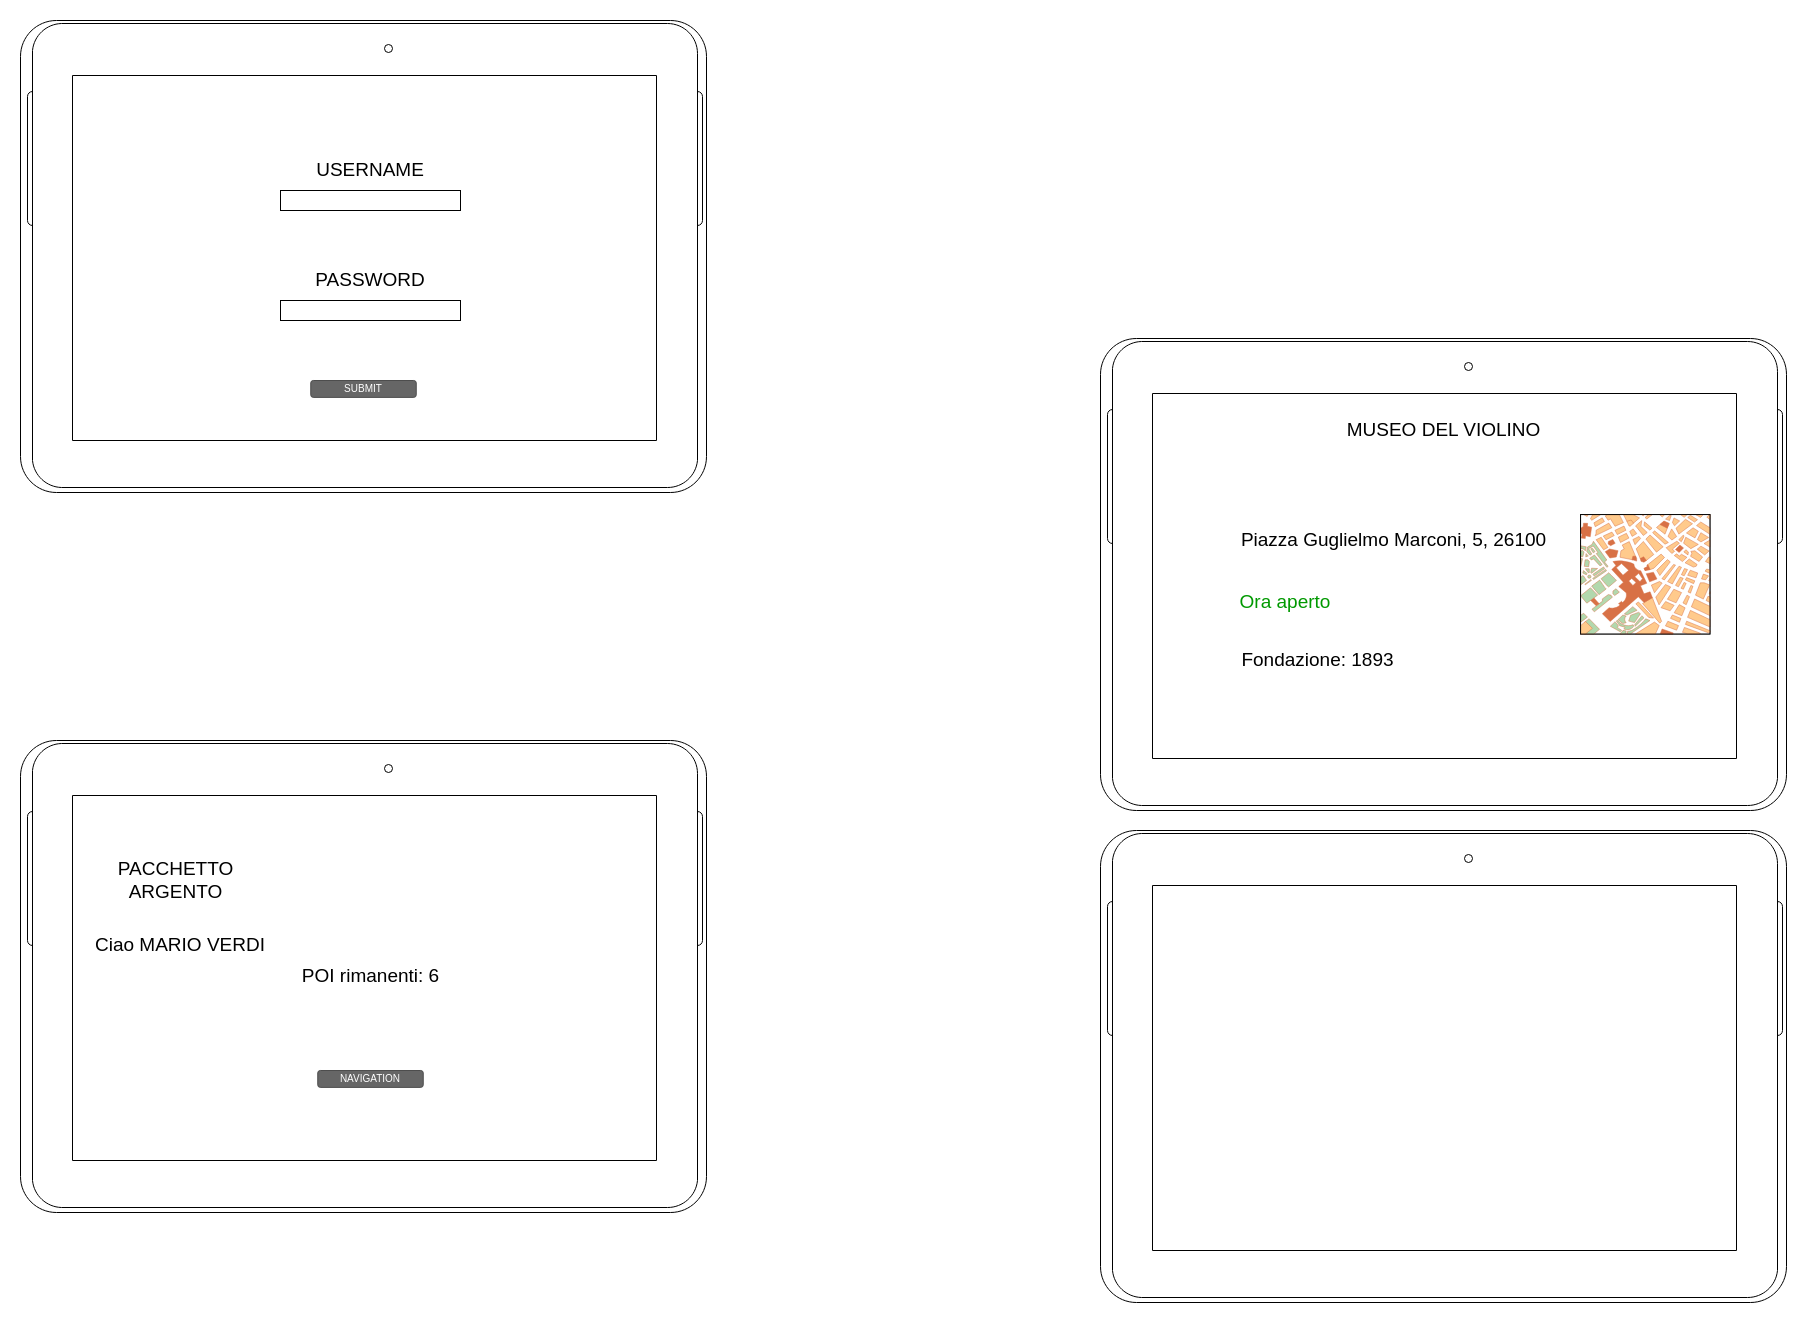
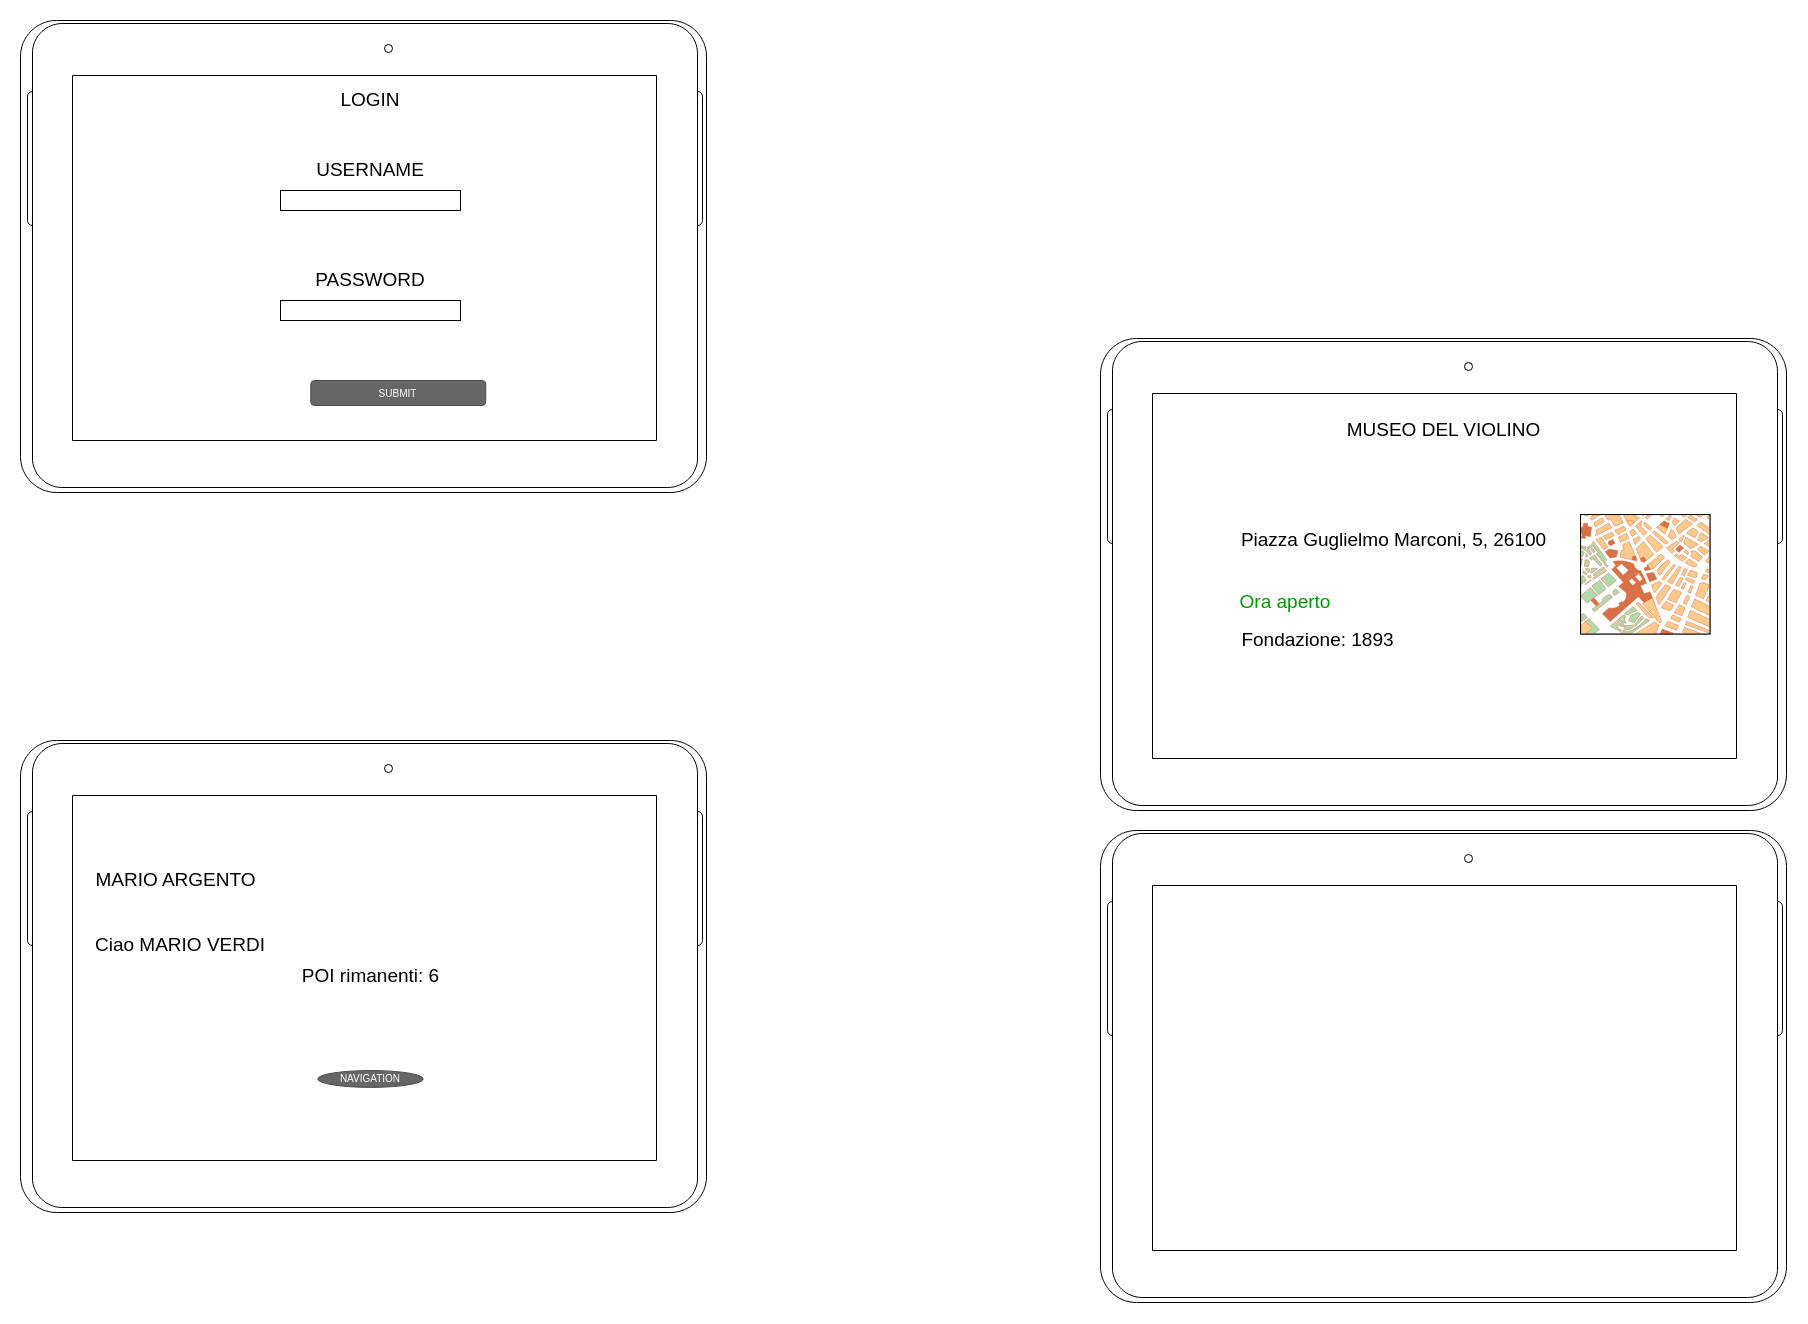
node "LOGIN": added
node "SUBMIT": size 106x17 -> 175x25
node "Fondazione: 1893": moved (1318, 661) -> (1318, 641)
node "PACCHETTO ARGENTO": label "PACCHETTO ARGENTO" -> "MARIO ARGENTO"
node "NAVIGATION": shape rounded rectangle -> ellipse
